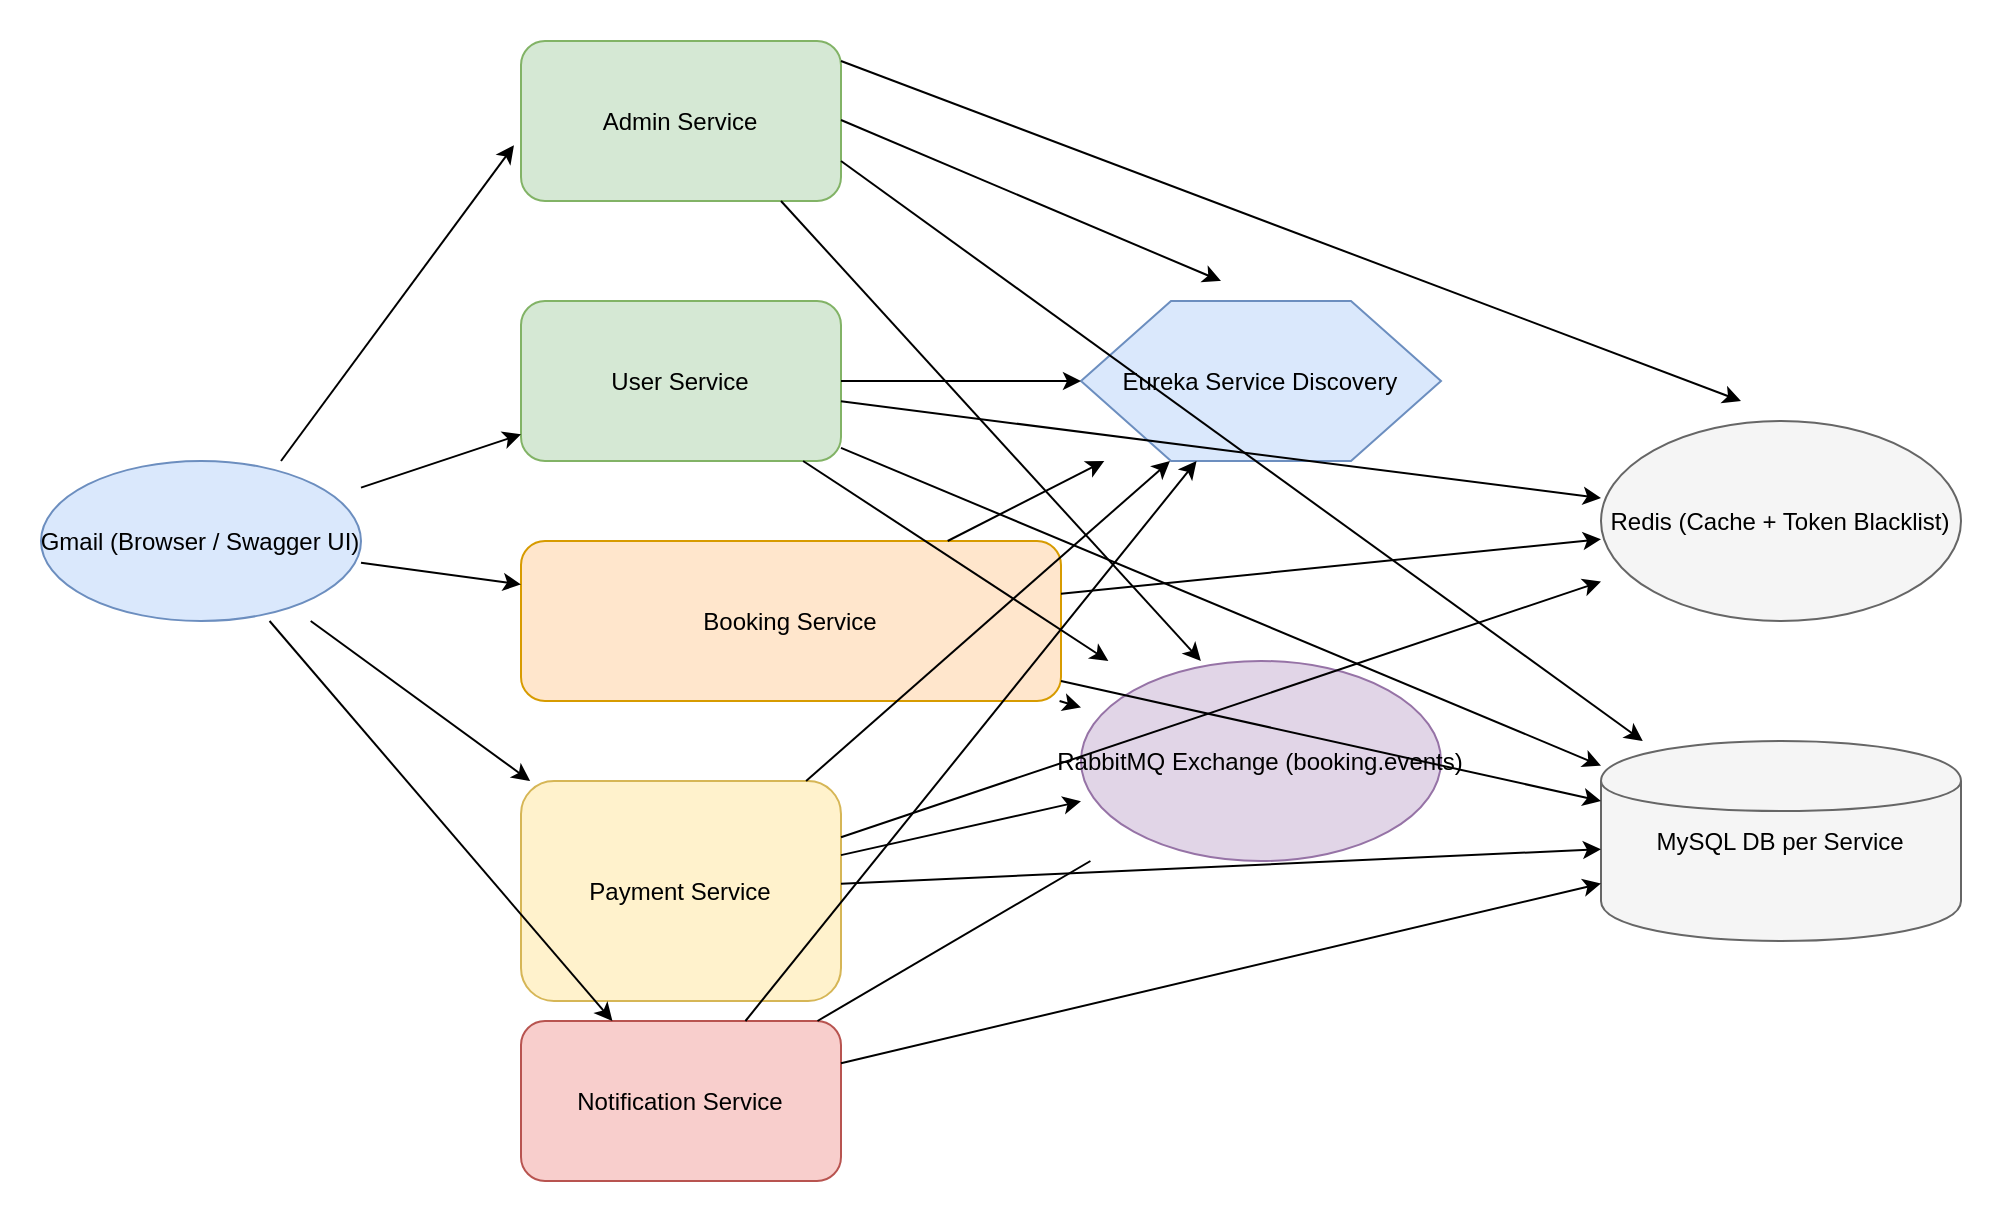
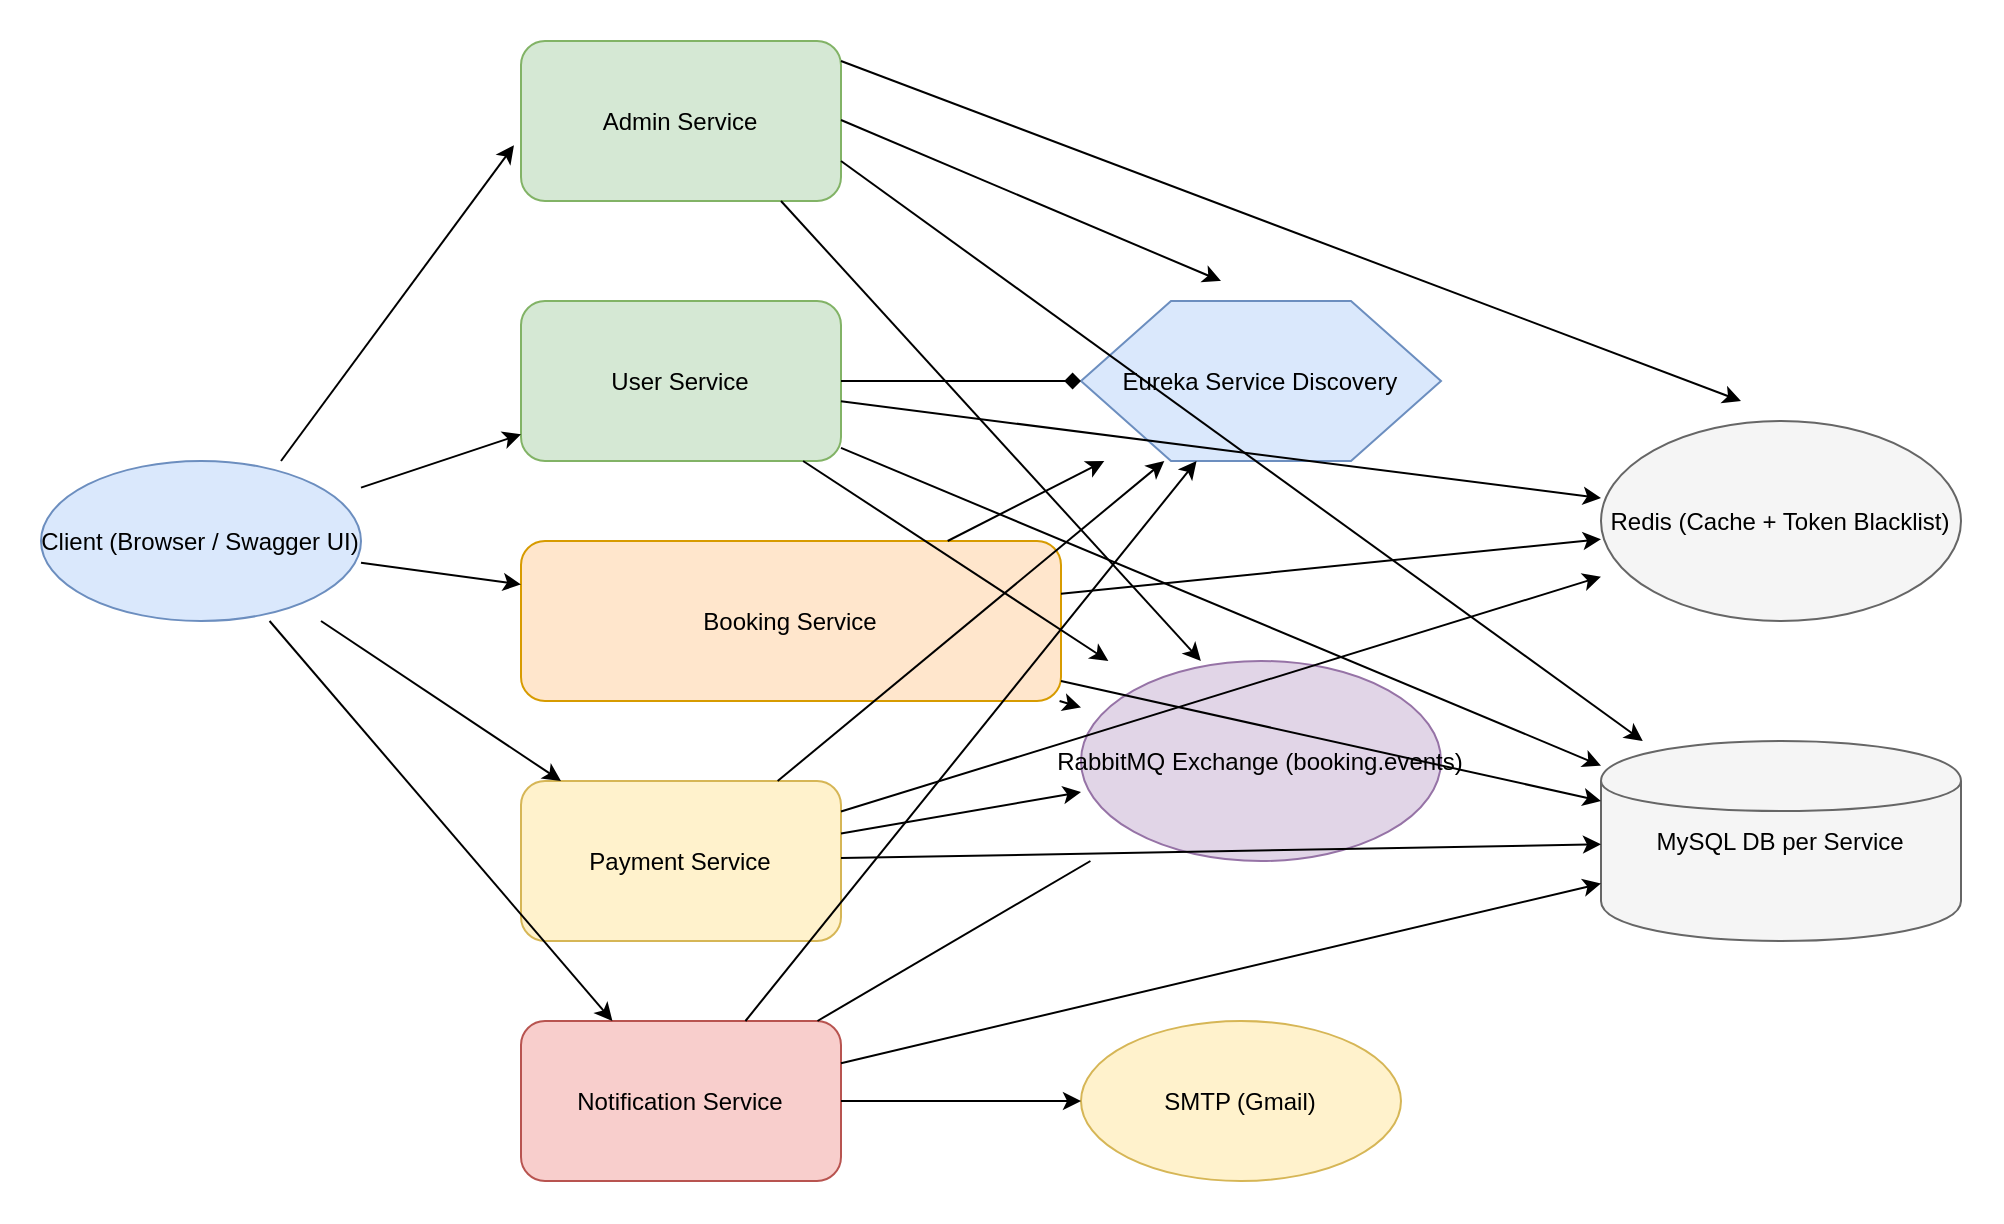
edge "User Service" -> "Eureka Service Discovery": arrowhead classic -> diamond
node "Gmail (Browser / Swagger UI)": label "Gmail (Browser / Swagger UI)" -> "Client (Browser / Swagger UI)"
node "Payment Service": size 320x220 -> 320x160
edge "Notification Service" -> "SMTP (Gmail)": added
node "SMTP (Gmail)": added
